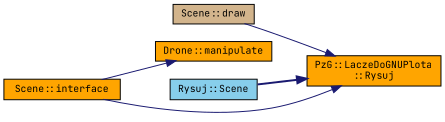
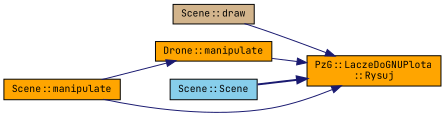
edge "Drone::manipulate" -> "PzG::LaczeDoGNUPlota ::Rysuj": added
node "Scene::interface": label "Scene::interface" -> "Scene::manipulate"
node "Rysuj::Scene": label "Rysuj::Scene" -> "Scene::Scene"
